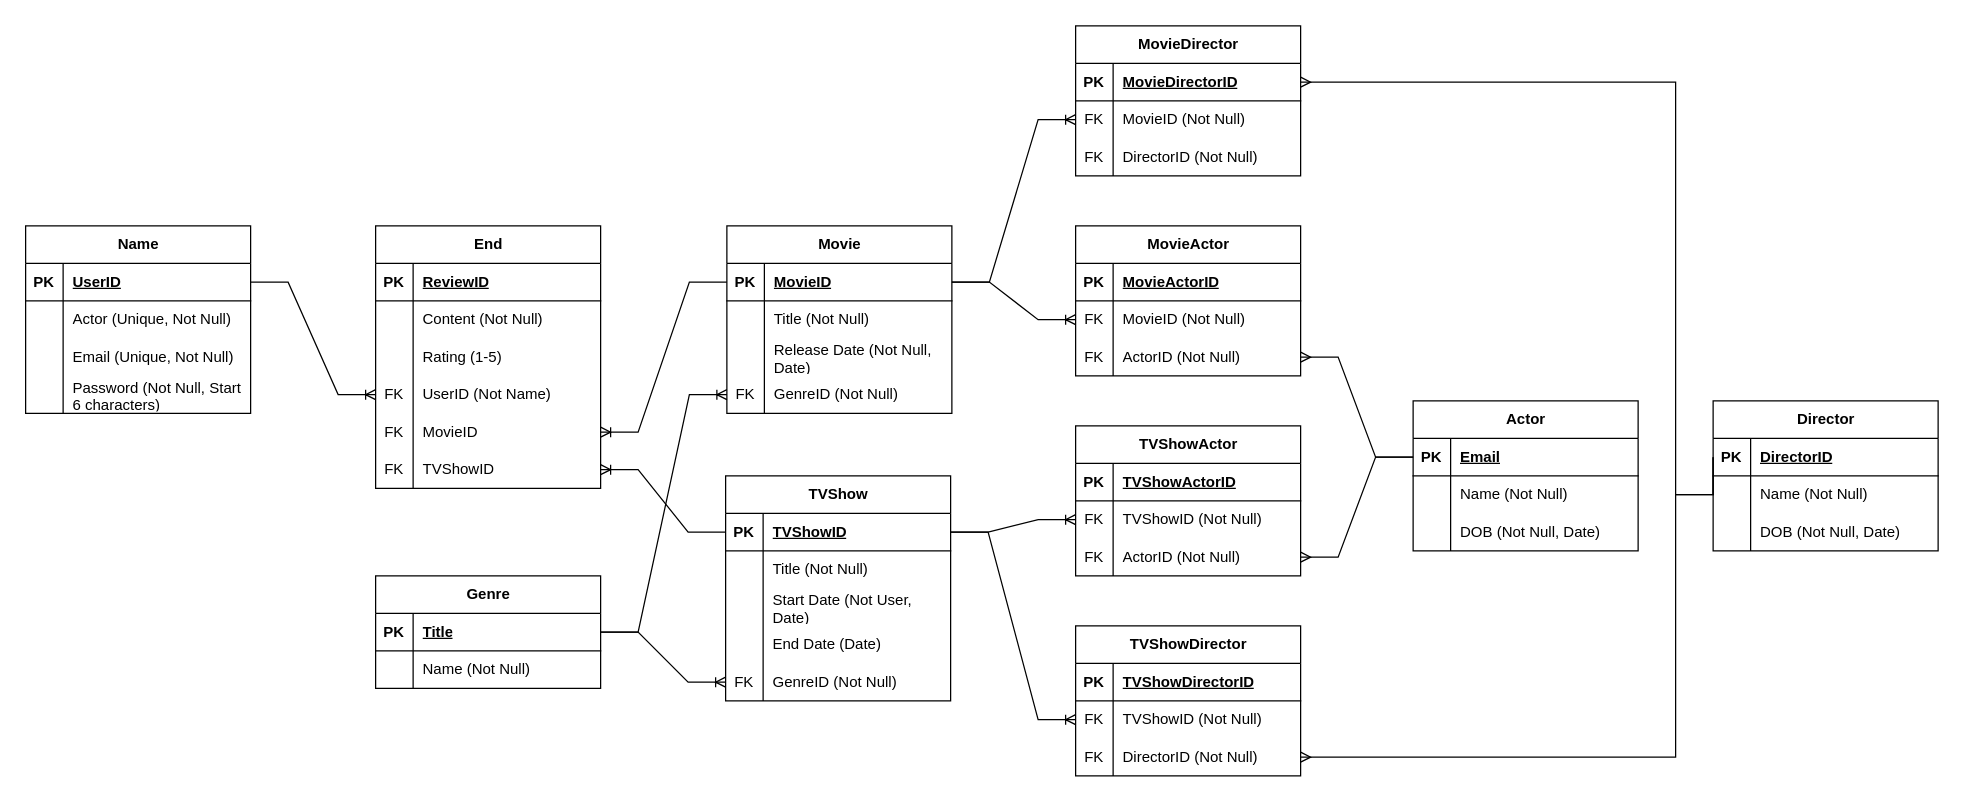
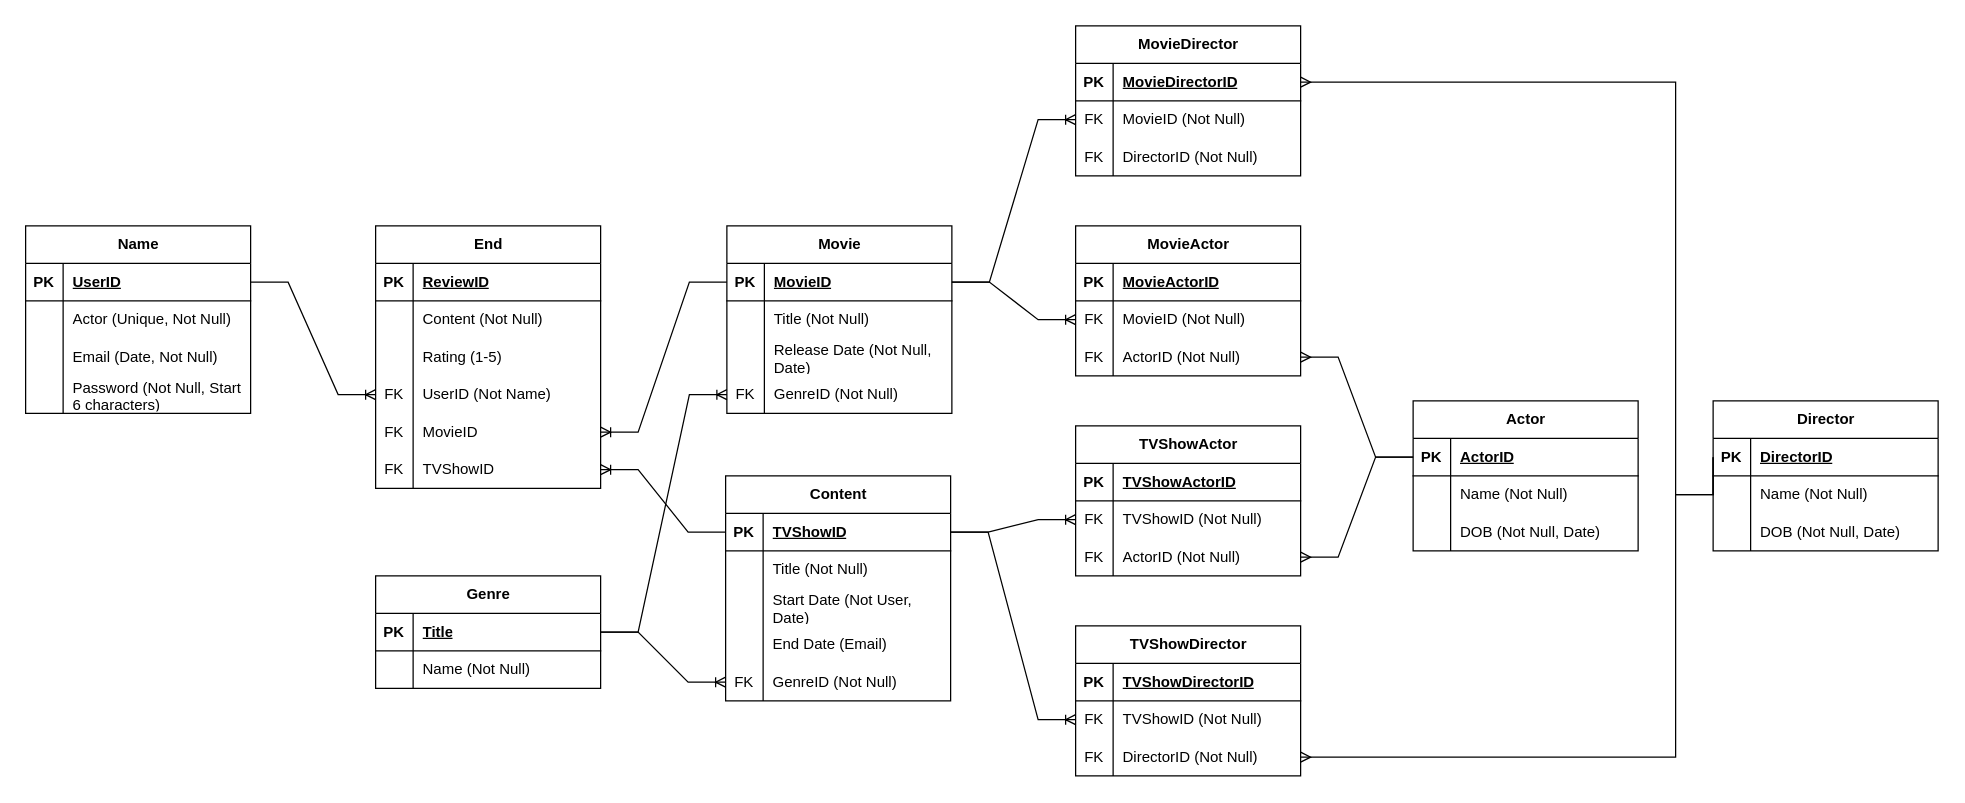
node "Email (Unique, Not Null)": label "Email (Unique, Not Null)" -> "Email (Date, Not Null)"
node "Email": label "Email" -> "ActorID"
node "TVShow": label "TVShow" -> "Content"
node "End Date (Date)": label "End Date (Date)" -> "End Date (Email)"
